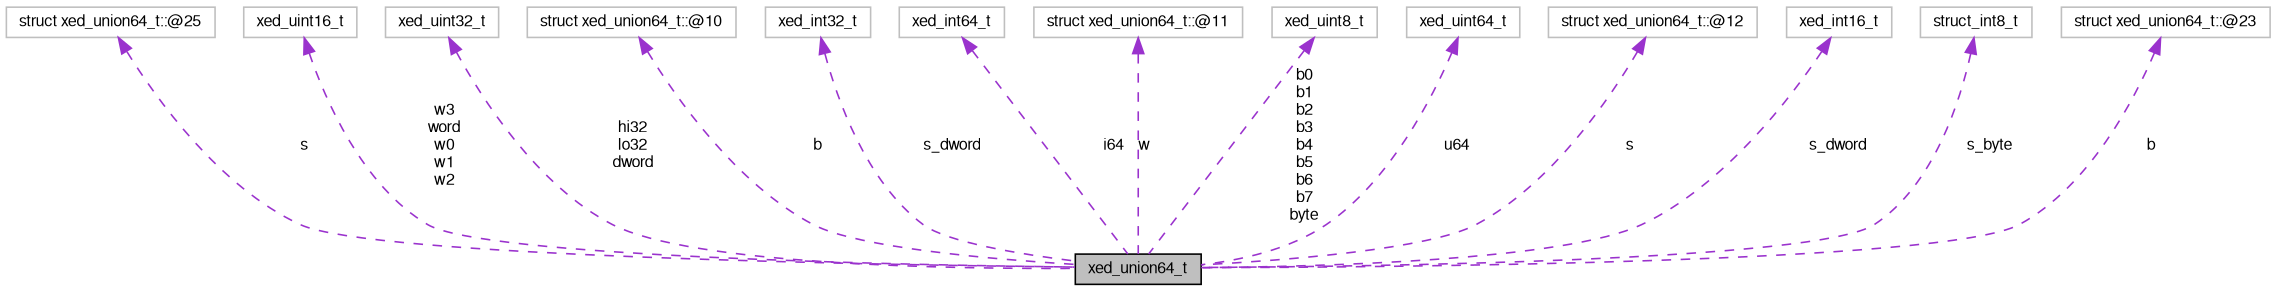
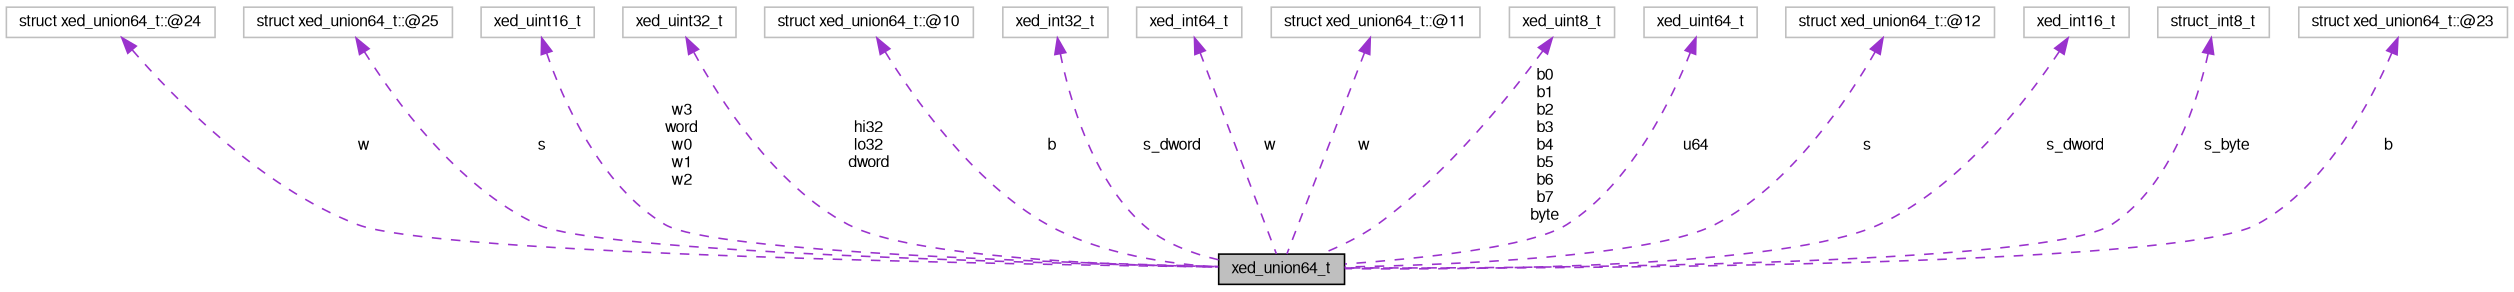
node "struct xed_union64_t::@24": added
edge "xed_union64_t" -> "xed_int64_t": label "i64" -> "w"
